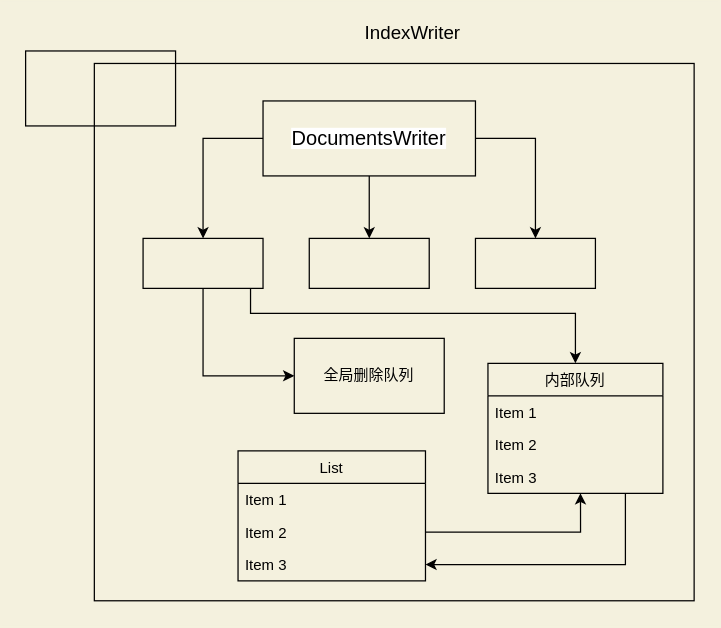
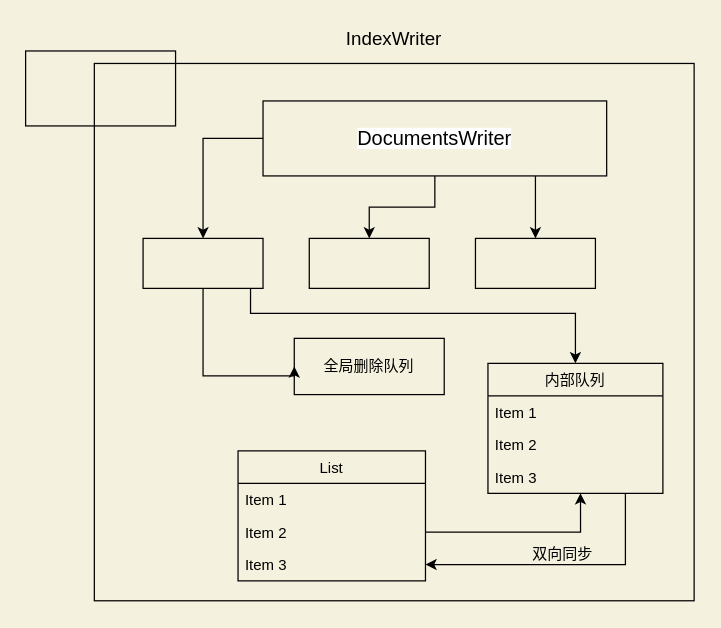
node "IndexWriter": moved (413, 32) -> (394, 38)
node "DocumentsWriter": size 213x75 -> 344x75
node "全局删除队列": size 150x75 -> 150x56
node "双向同步": added
